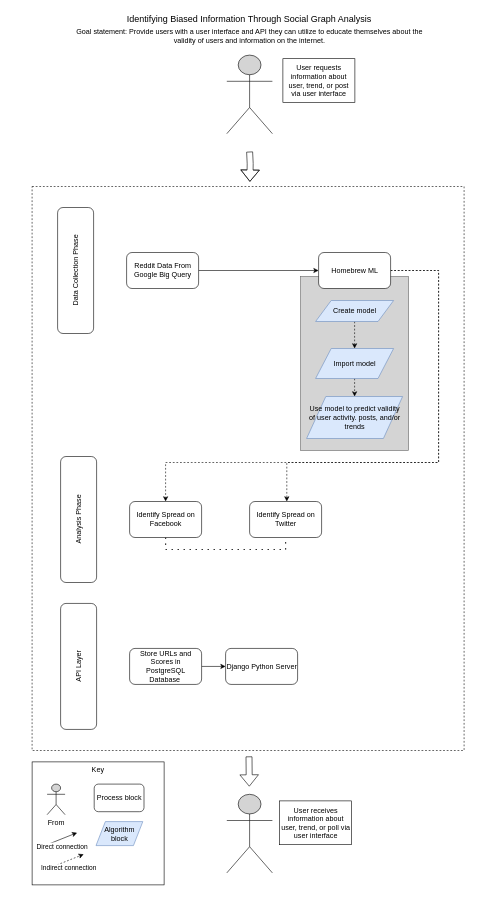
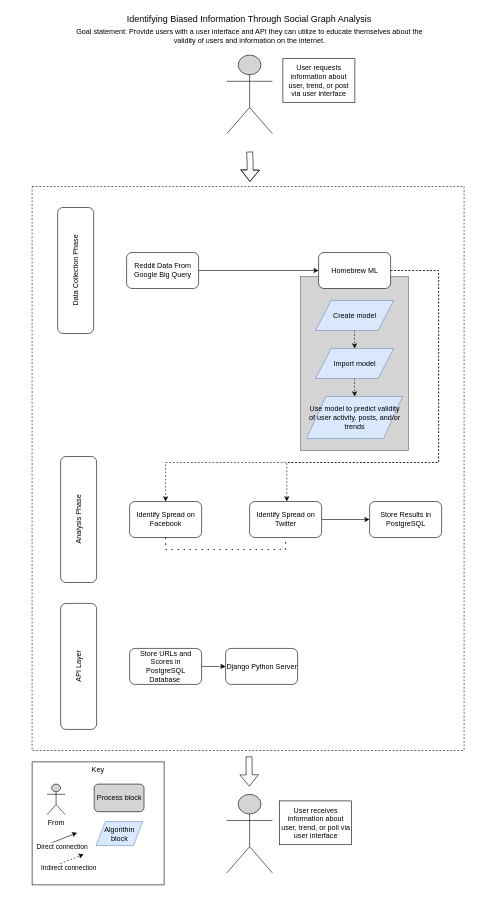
node "Create model": size 78x21 -> 78x30
edge "Identify Spread on Twitter" -> "Store Results in PostgreSQL": added
node "Store Results in PostgreSQL": added
node "Process block": fillcolor #ffffff -> #d4d4d4
